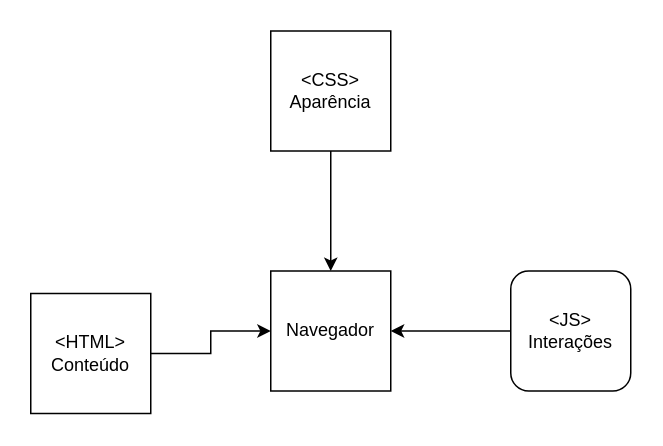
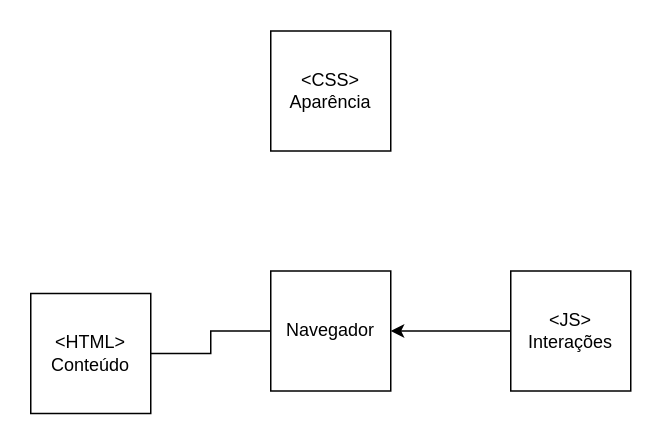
edge "<CSS> Aparência" -> "Navegador": removed
edge "<HTML> Conteúdo" -> "Navegador": arrowhead classic -> none
node "<JS> Interações": shape rounded rectangle -> rectangle
